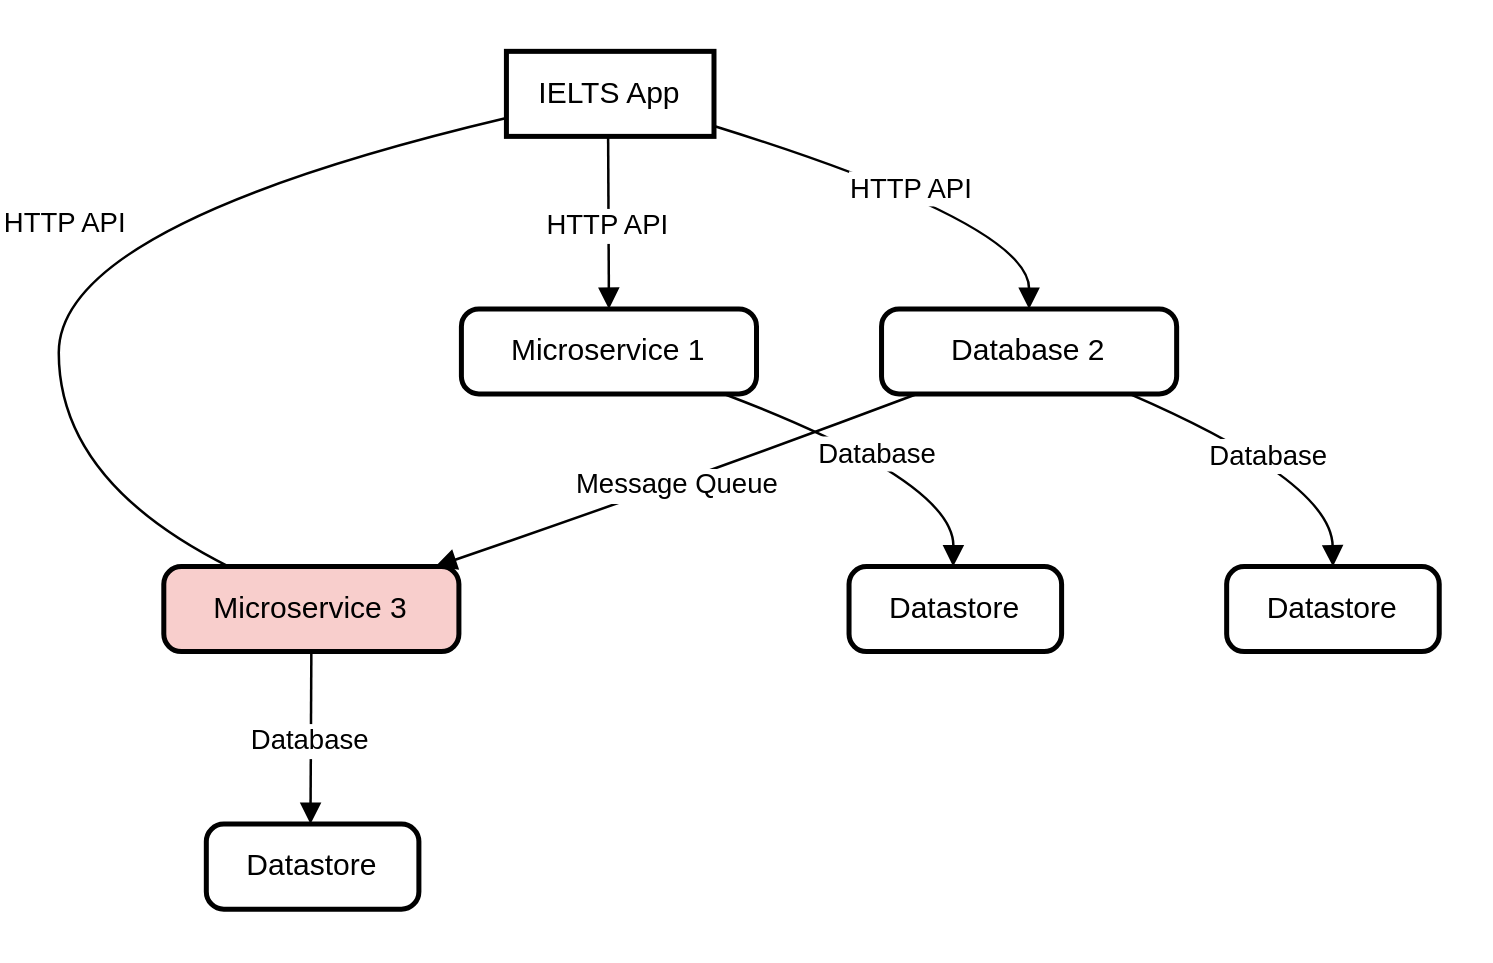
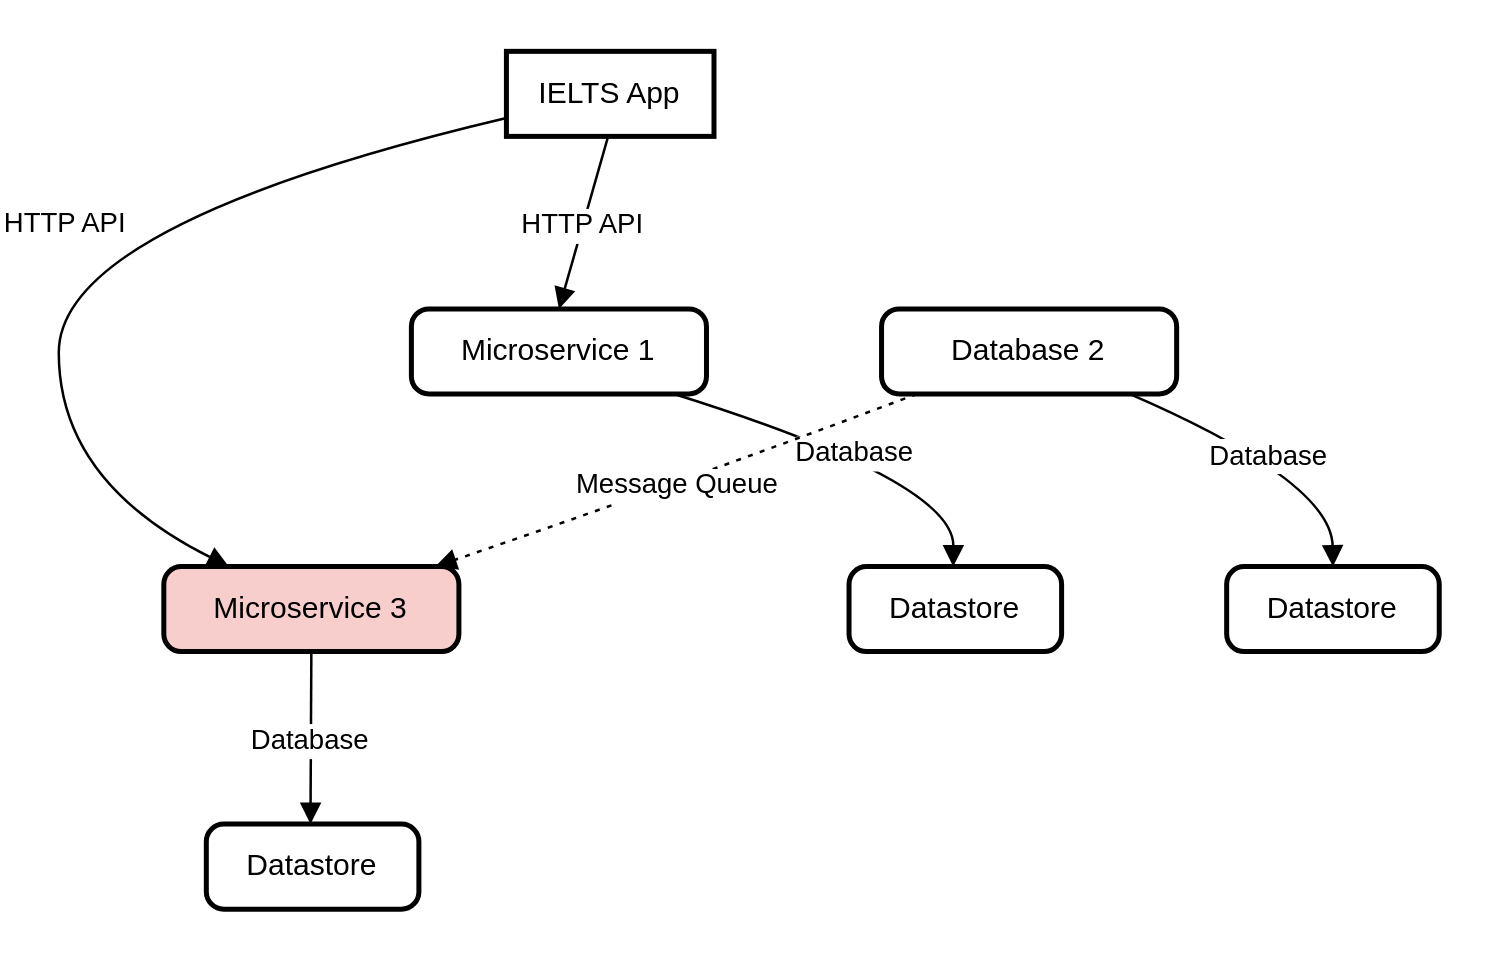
edge "IELTS App" -> "Database 2": removed, label "HTTP API"
node "Microservice 1": moved (609, 351) -> (559, 351)
edge "IELTS App" -- "Microservice 3": arrowhead none -> block
edge "Database 2" -> "Microservice 3": style solid -> dashed
